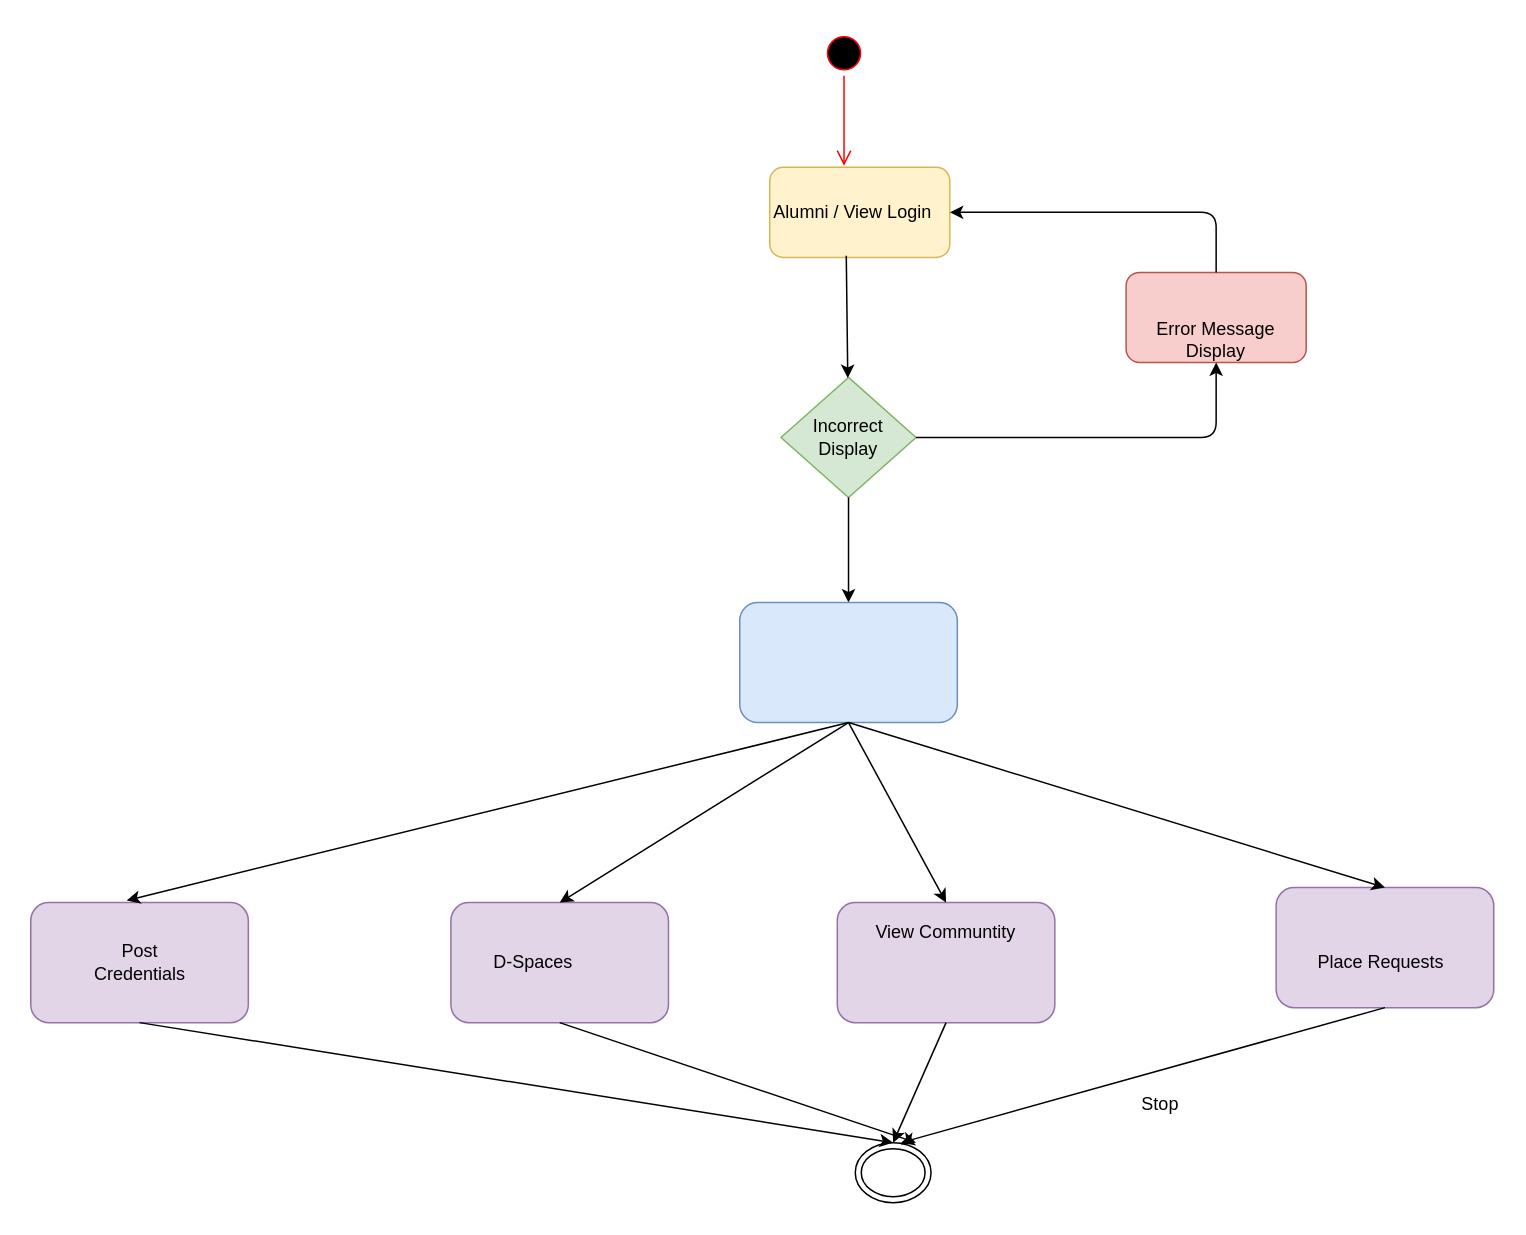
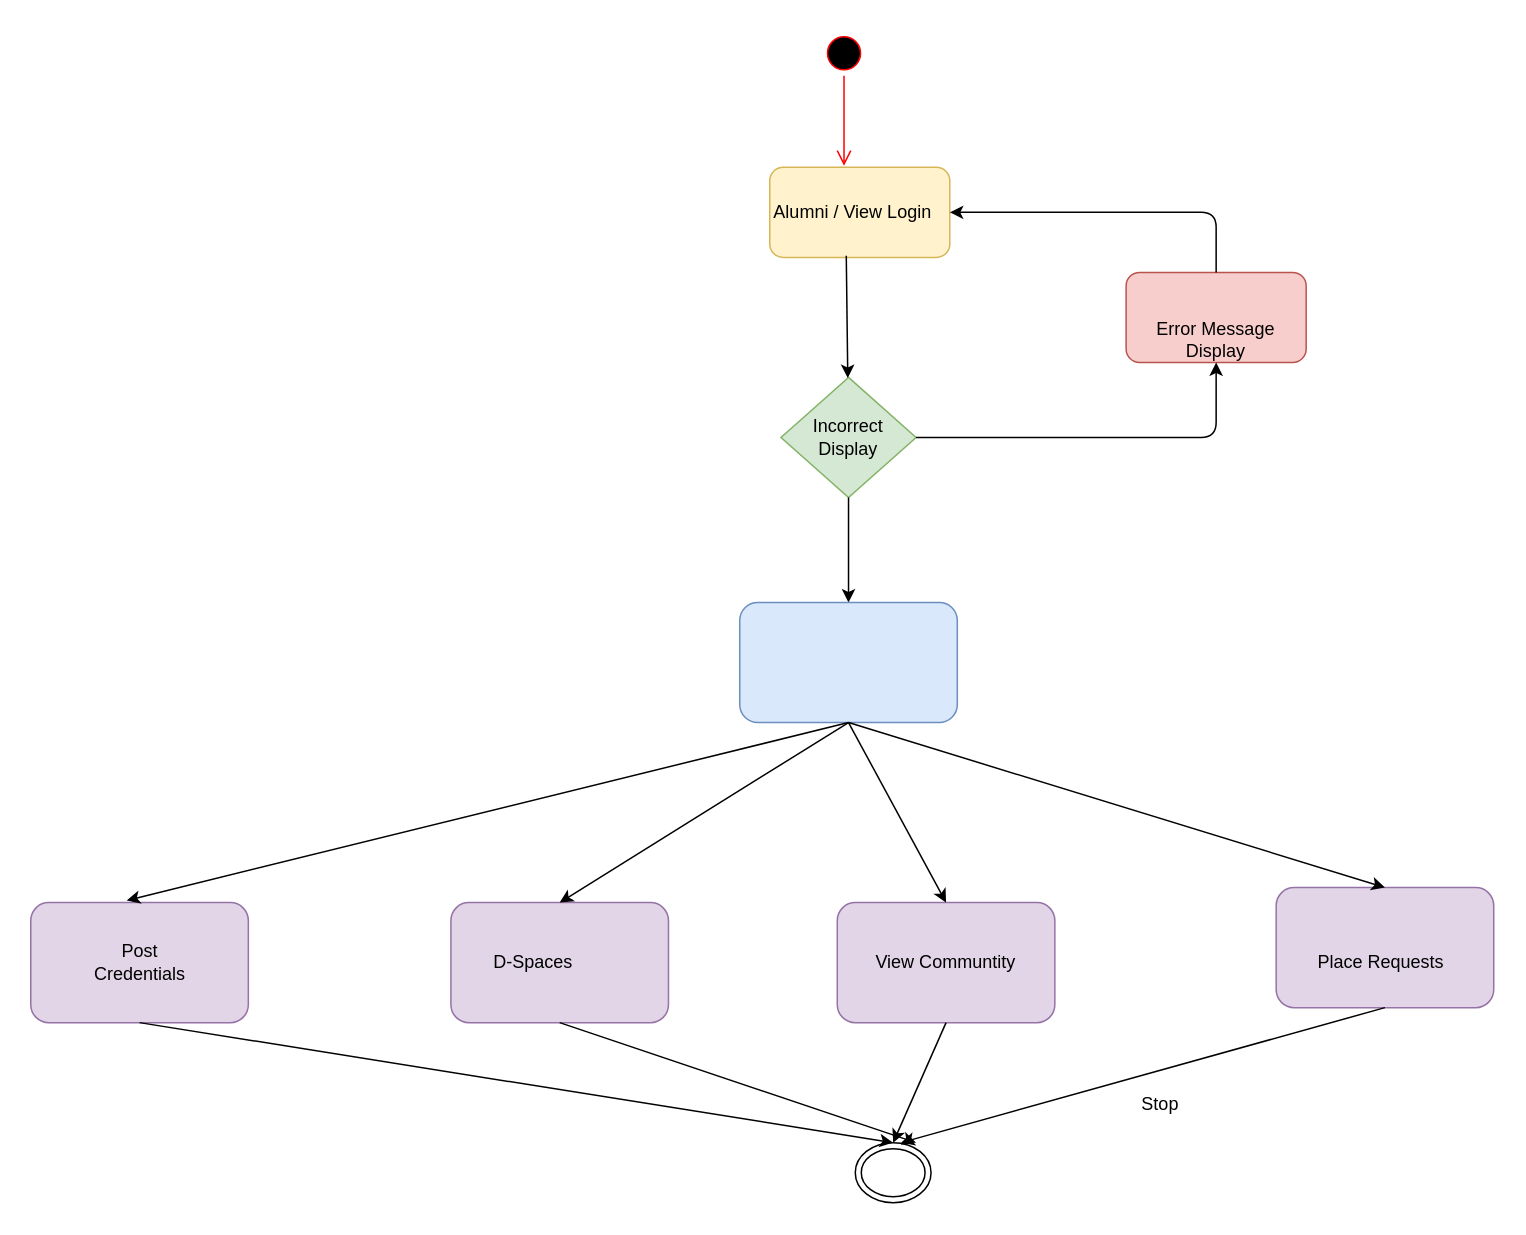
node "View Communtity": moved (946, 932) -> (946, 962)
